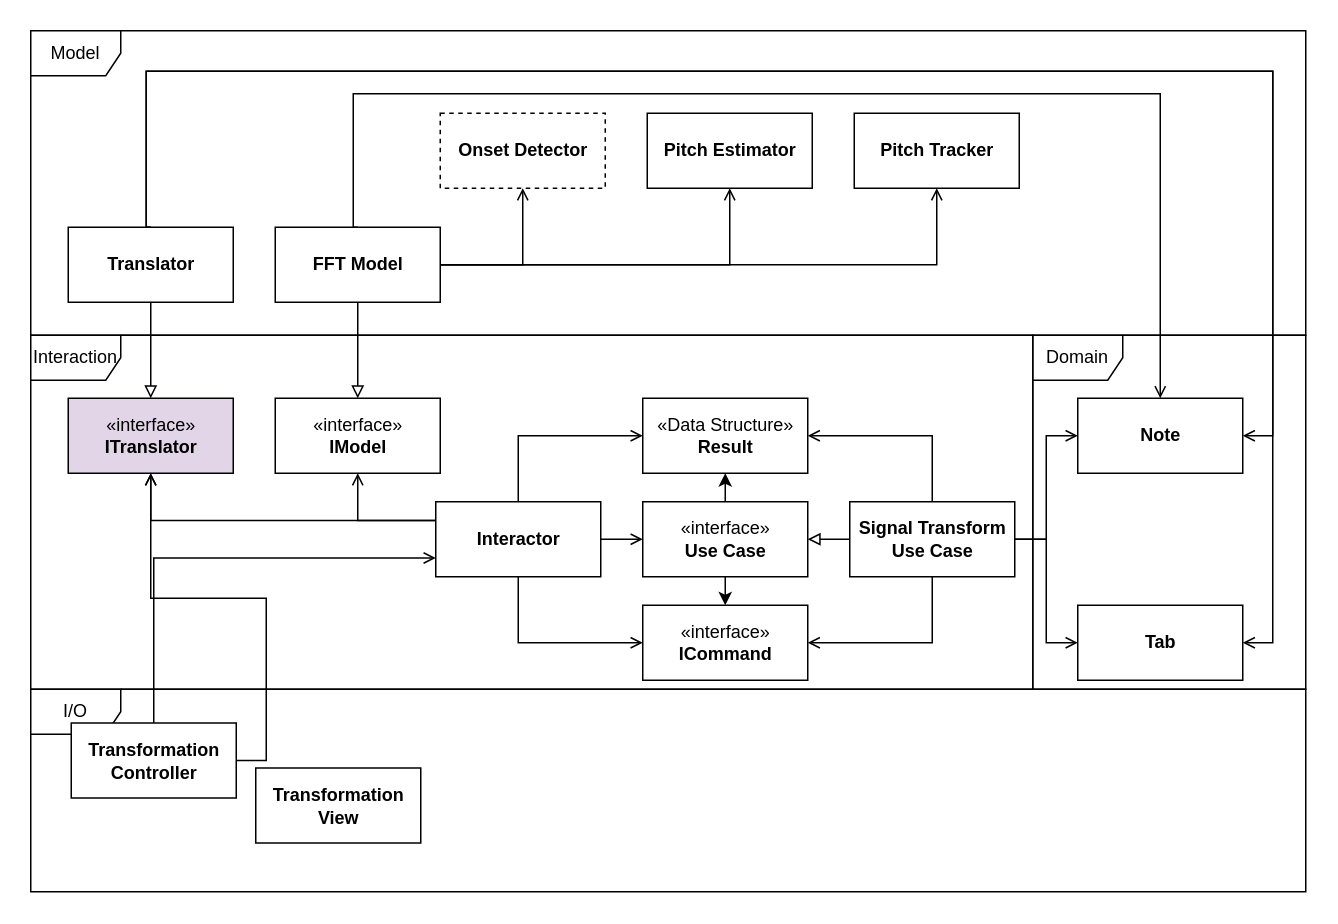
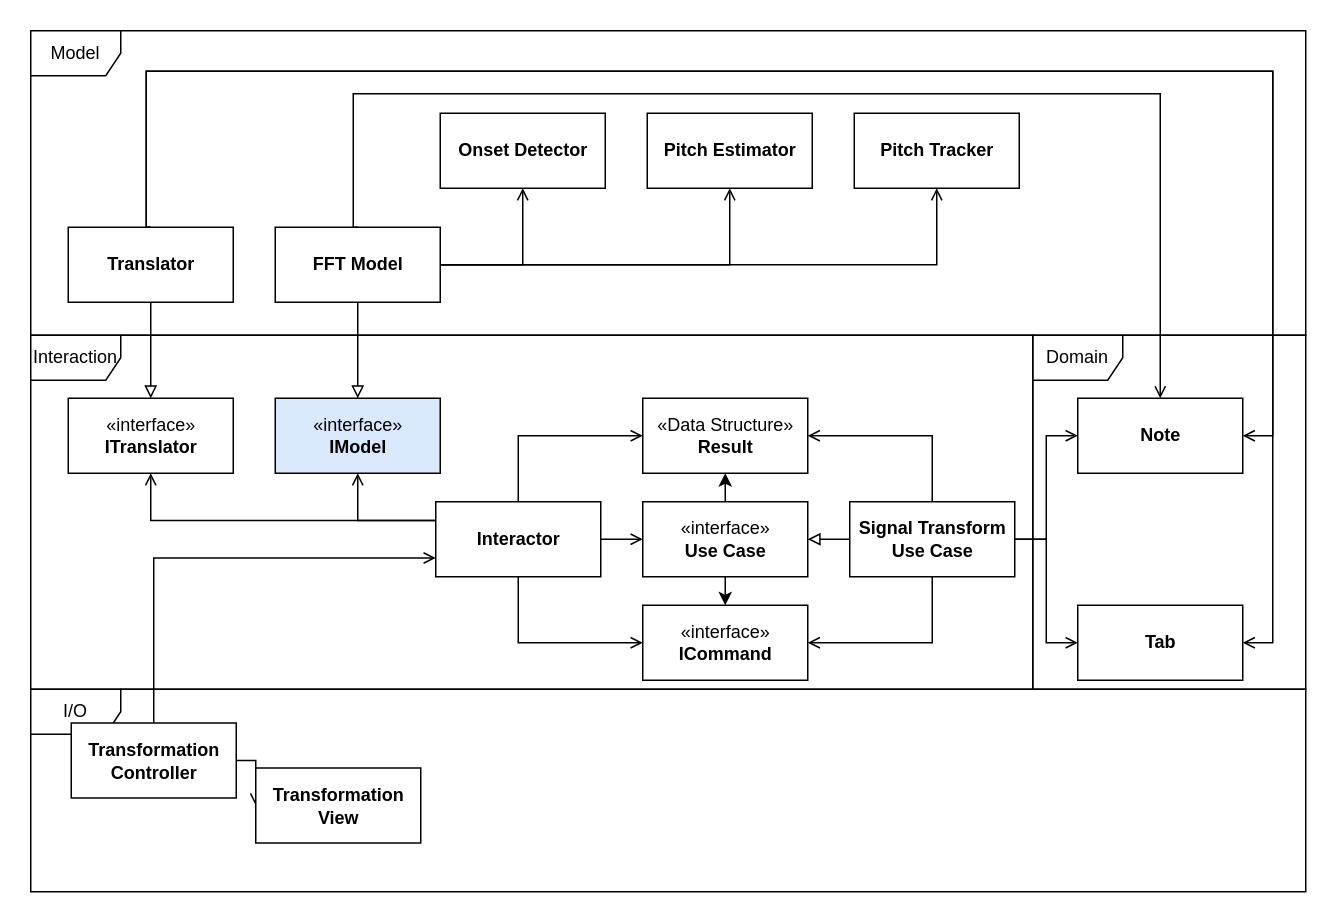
node "Onset Detector": style dashed -> solid
node "«interface» ITranslator": fillcolor #e1d5e7 -> #ffffff
node "«interface» IModel": fillcolor #ffffff -> #dae8fc
edge "Transformation Controller" -> "«interface» ITranslator": now "Transformation Controller" -> "Transformation View"
